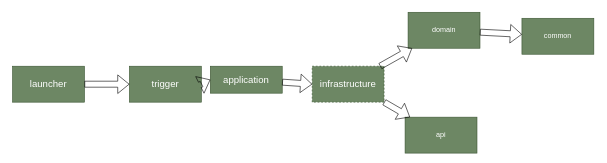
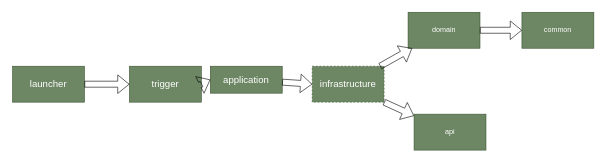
node "common": moved (558, 36) -> (558, 30)
node "api": moved (441, 135) -> (450, 132)
